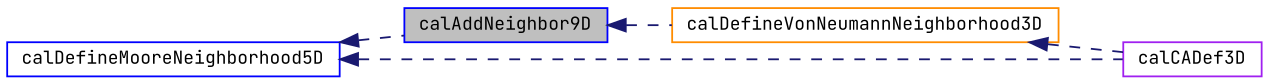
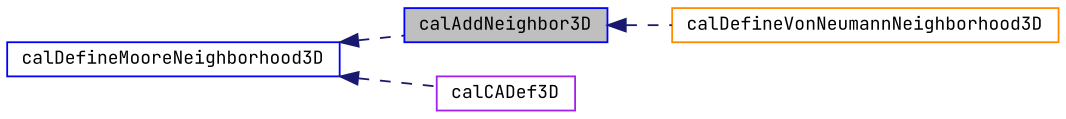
node "calAddNeighbor9D": label "calAddNeighbor9D" -> "calAddNeighbor3D"
edge "calCADef3D" -> "calDefineVonNeumannNeighborhood3D": removed
node "calDefineMooreNeighborhood5D": label "calDefineMooreNeighborhood5D" -> "calDefineMooreNeighborhood3D"
